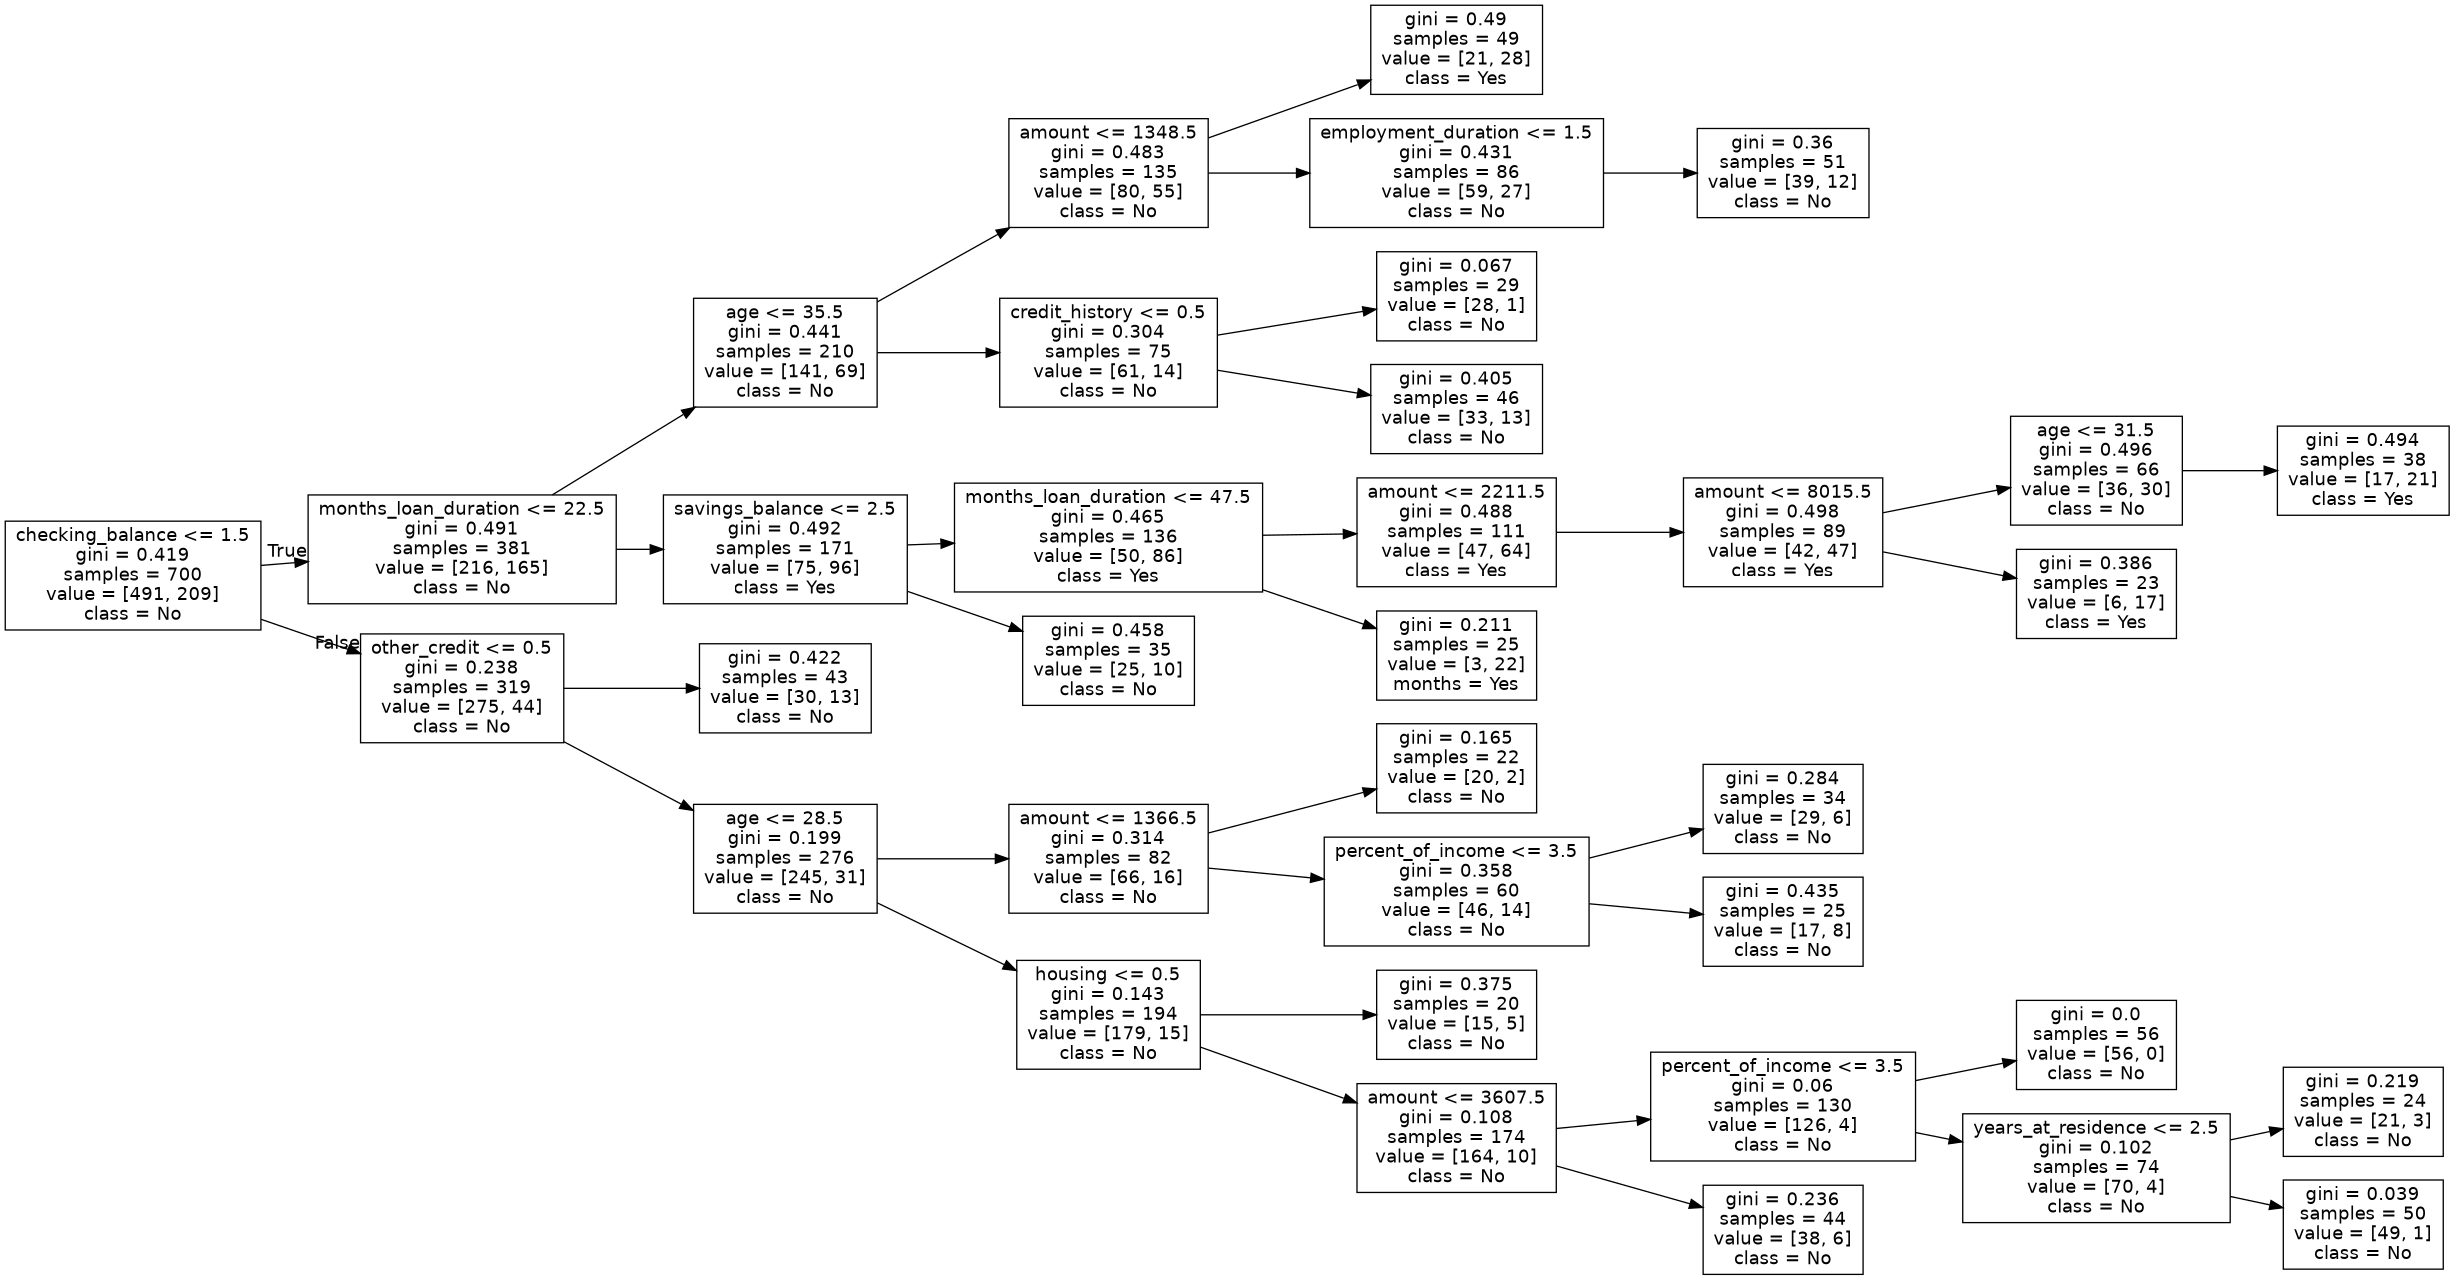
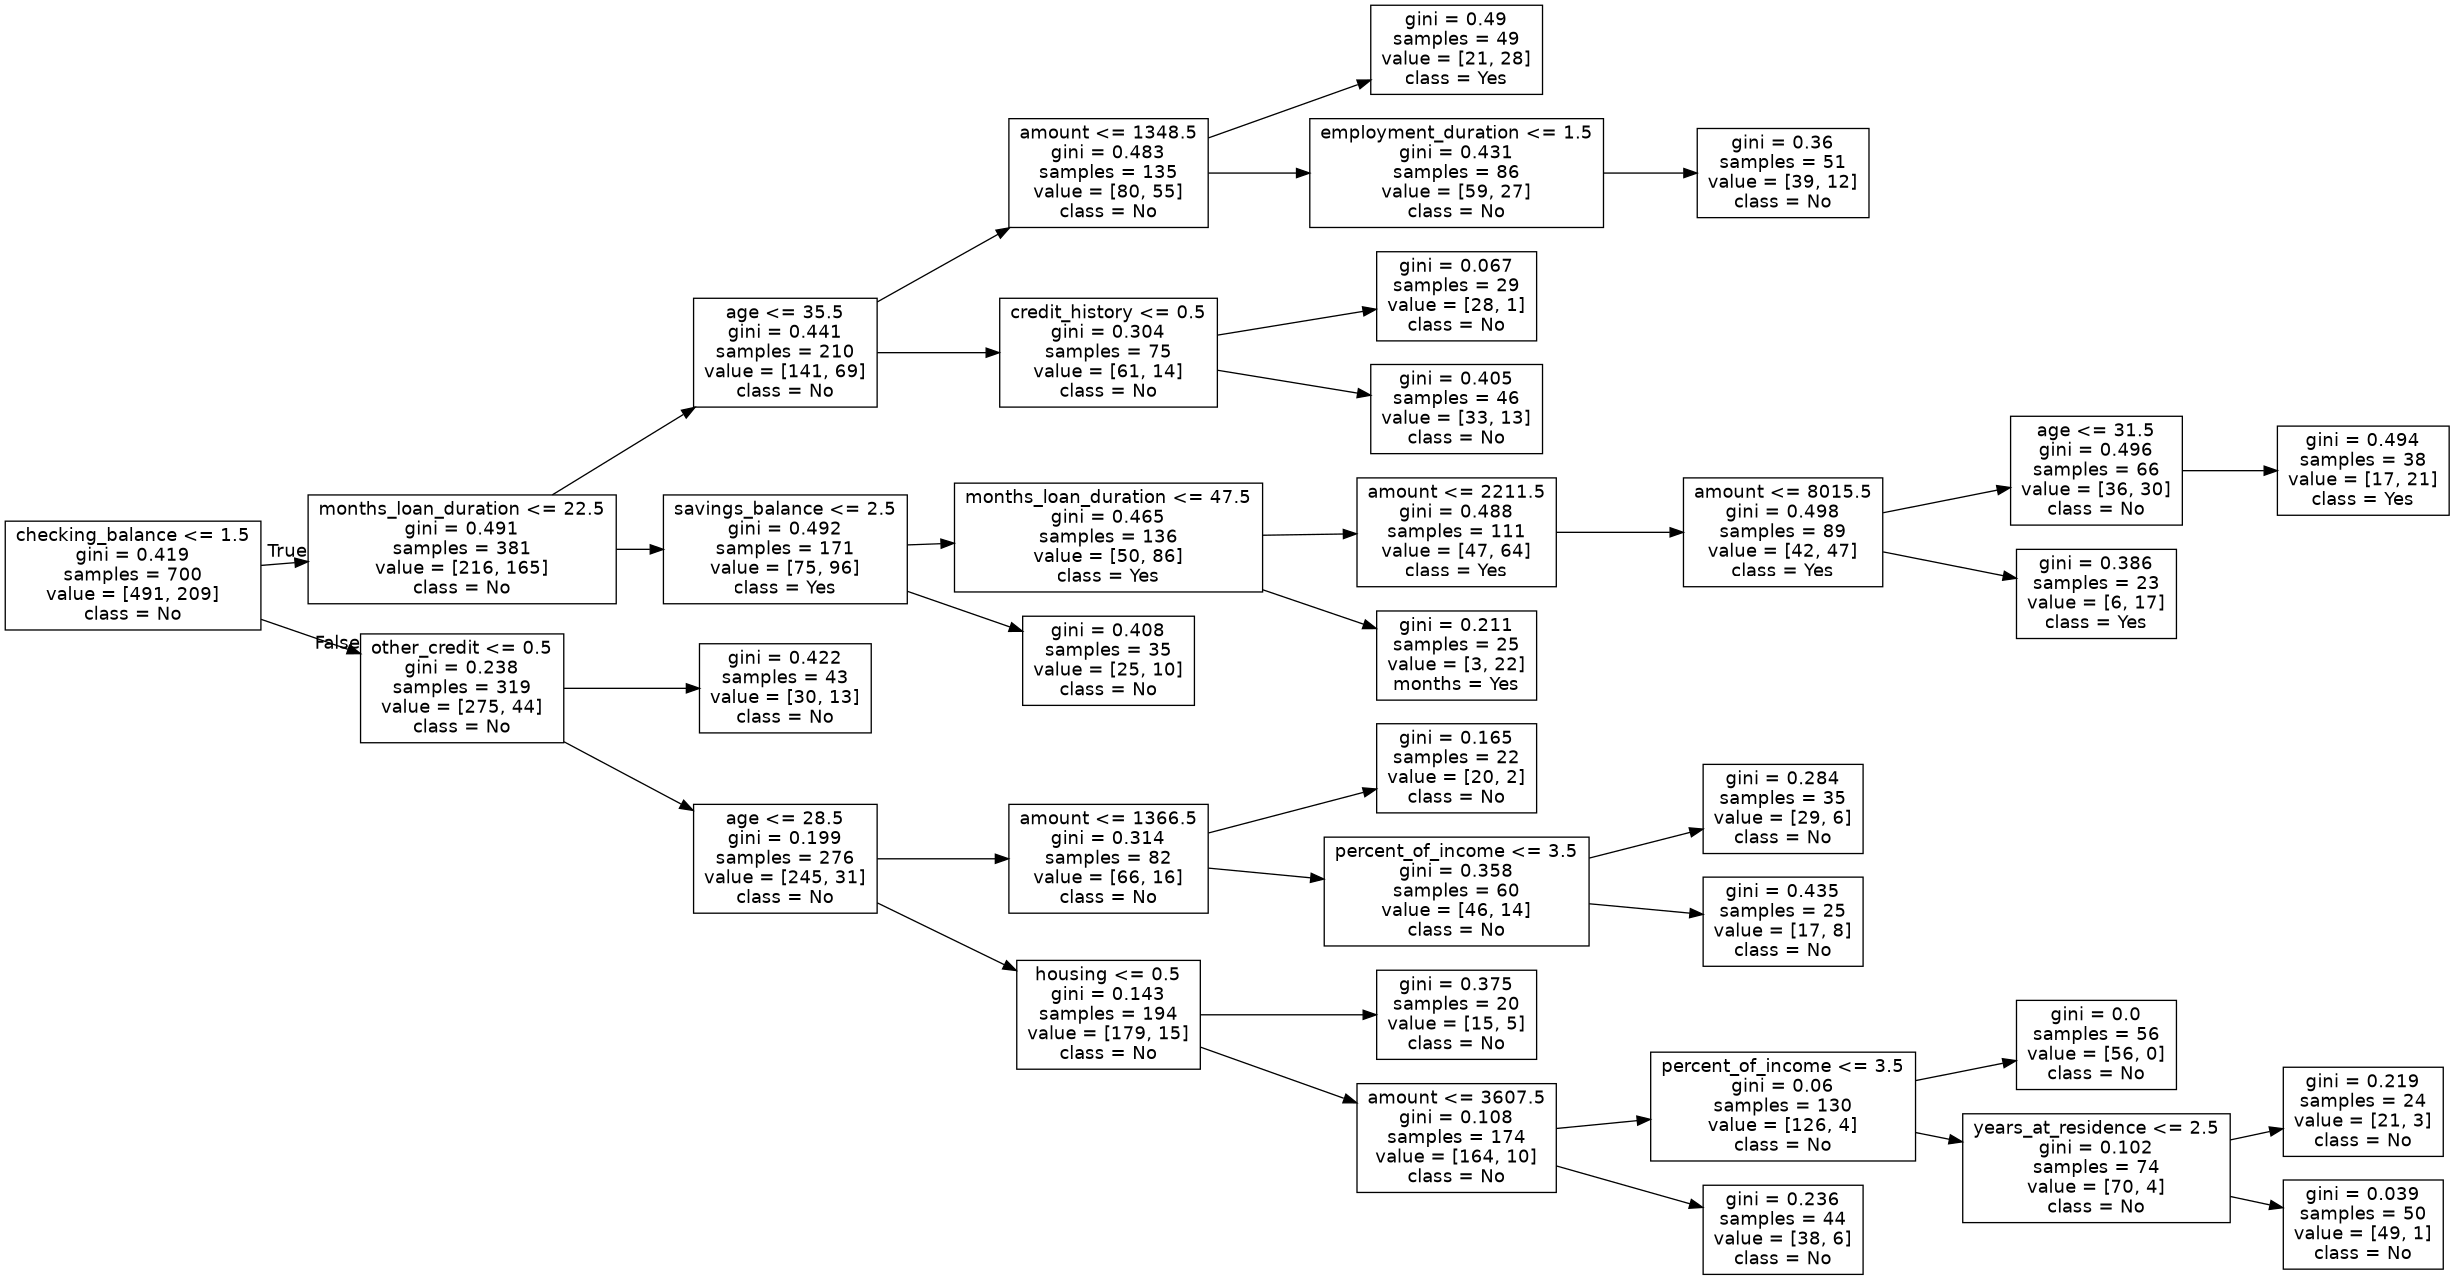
node "gini = 0.458 samples = 35 value = [25, 10] class = No": label "gini = 0.458 samples = 35 value = [25, 10] class = No" -> "gini = 0.408 samples = 35 value = [25, 10] class = No"
node "gini = 0.284 samples = 34 value = [29, 6] class = No": label "gini = 0.284 samples = 34 value = [29, 6] class = No" -> "gini = 0.284 samples = 35 value = [29, 6] class = No"
